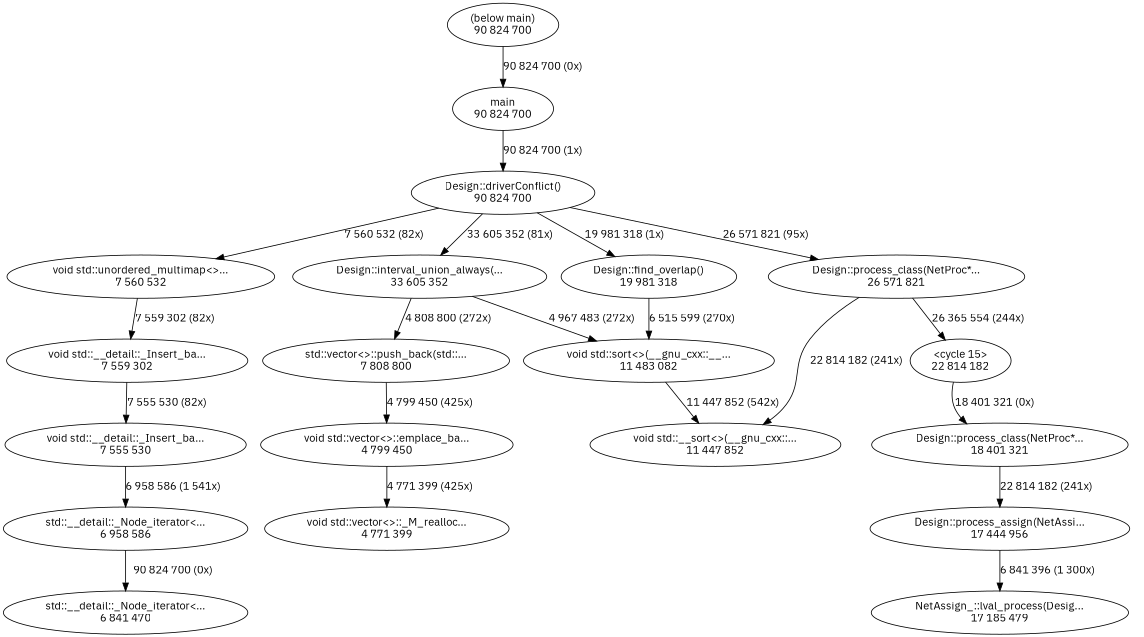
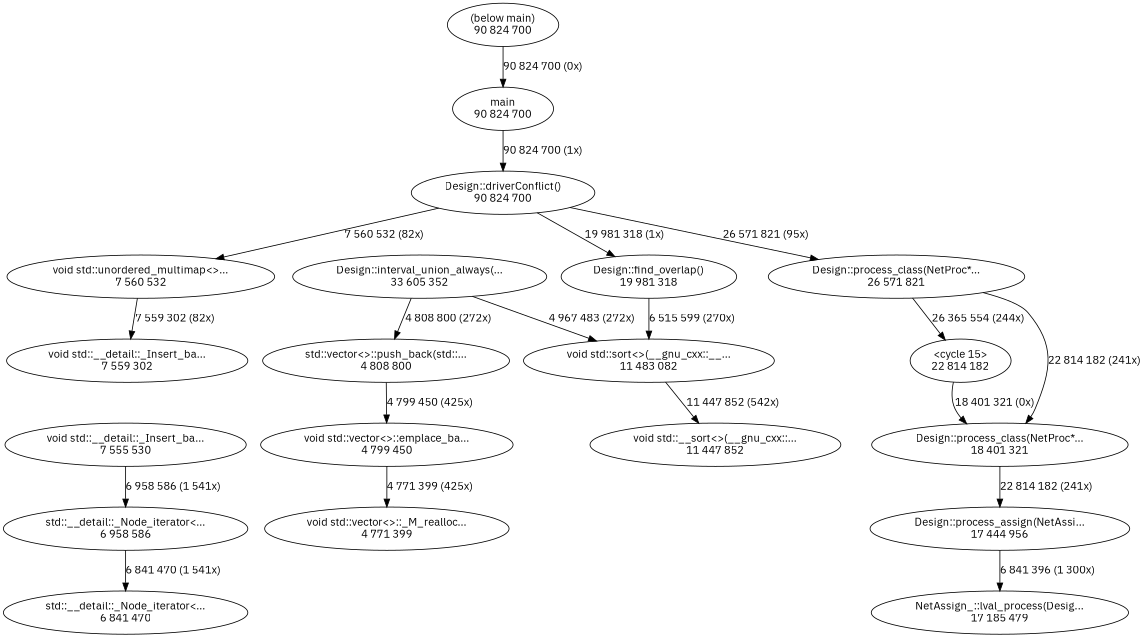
edge "Design::driverConflict() 90 824 700" -> "Design::interval_union_always(... 33 605 352": removed, label "33 605 352 (81x)"
edge "Design::process_class(NetProc*... 26 571 821" -> "void std::__sort<>(__gnu_cxx::... 11 447 852": now "Design::process_class(NetProc*... 26 571 821" -> "Design::process_class(NetProc*... 18 401 321"
node "std::vector<>::push_back(std::... 7 808 800": label "std::vector<>::push_back(std::... 7 808 800" -> "std::vector<>::push_back(std::... 4 808 800"
edge "void std::__detail::_Insert_ba... 7 559 302" -> "void std::__detail::_Insert_ba... 7 555 530": removed, label "7 555 530 (82x)"
edge "std::__detail::_Node_iterator<... 6 958 586" -> "std::__detail::_Node_iterator<... 6 841 470": label "90 824 700 (0x)" -> "6 841 470 (1 541x)"
